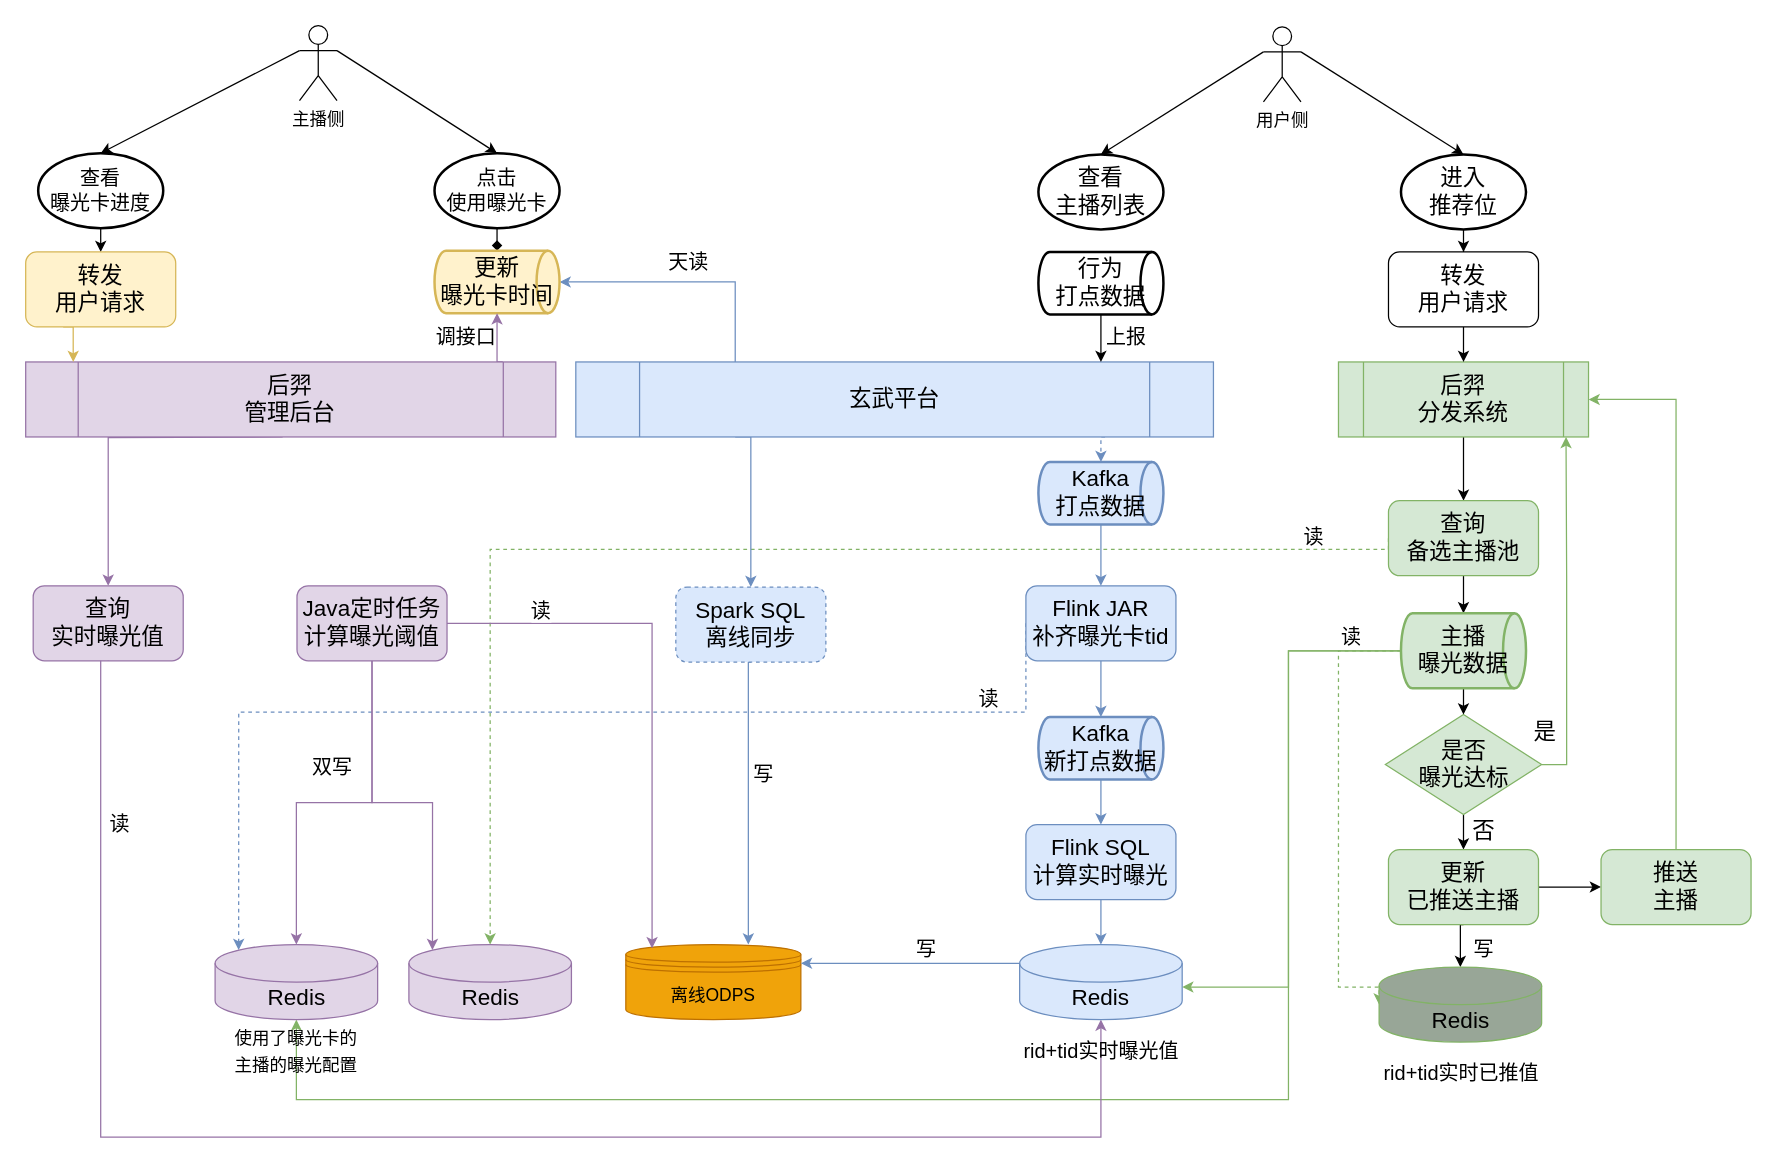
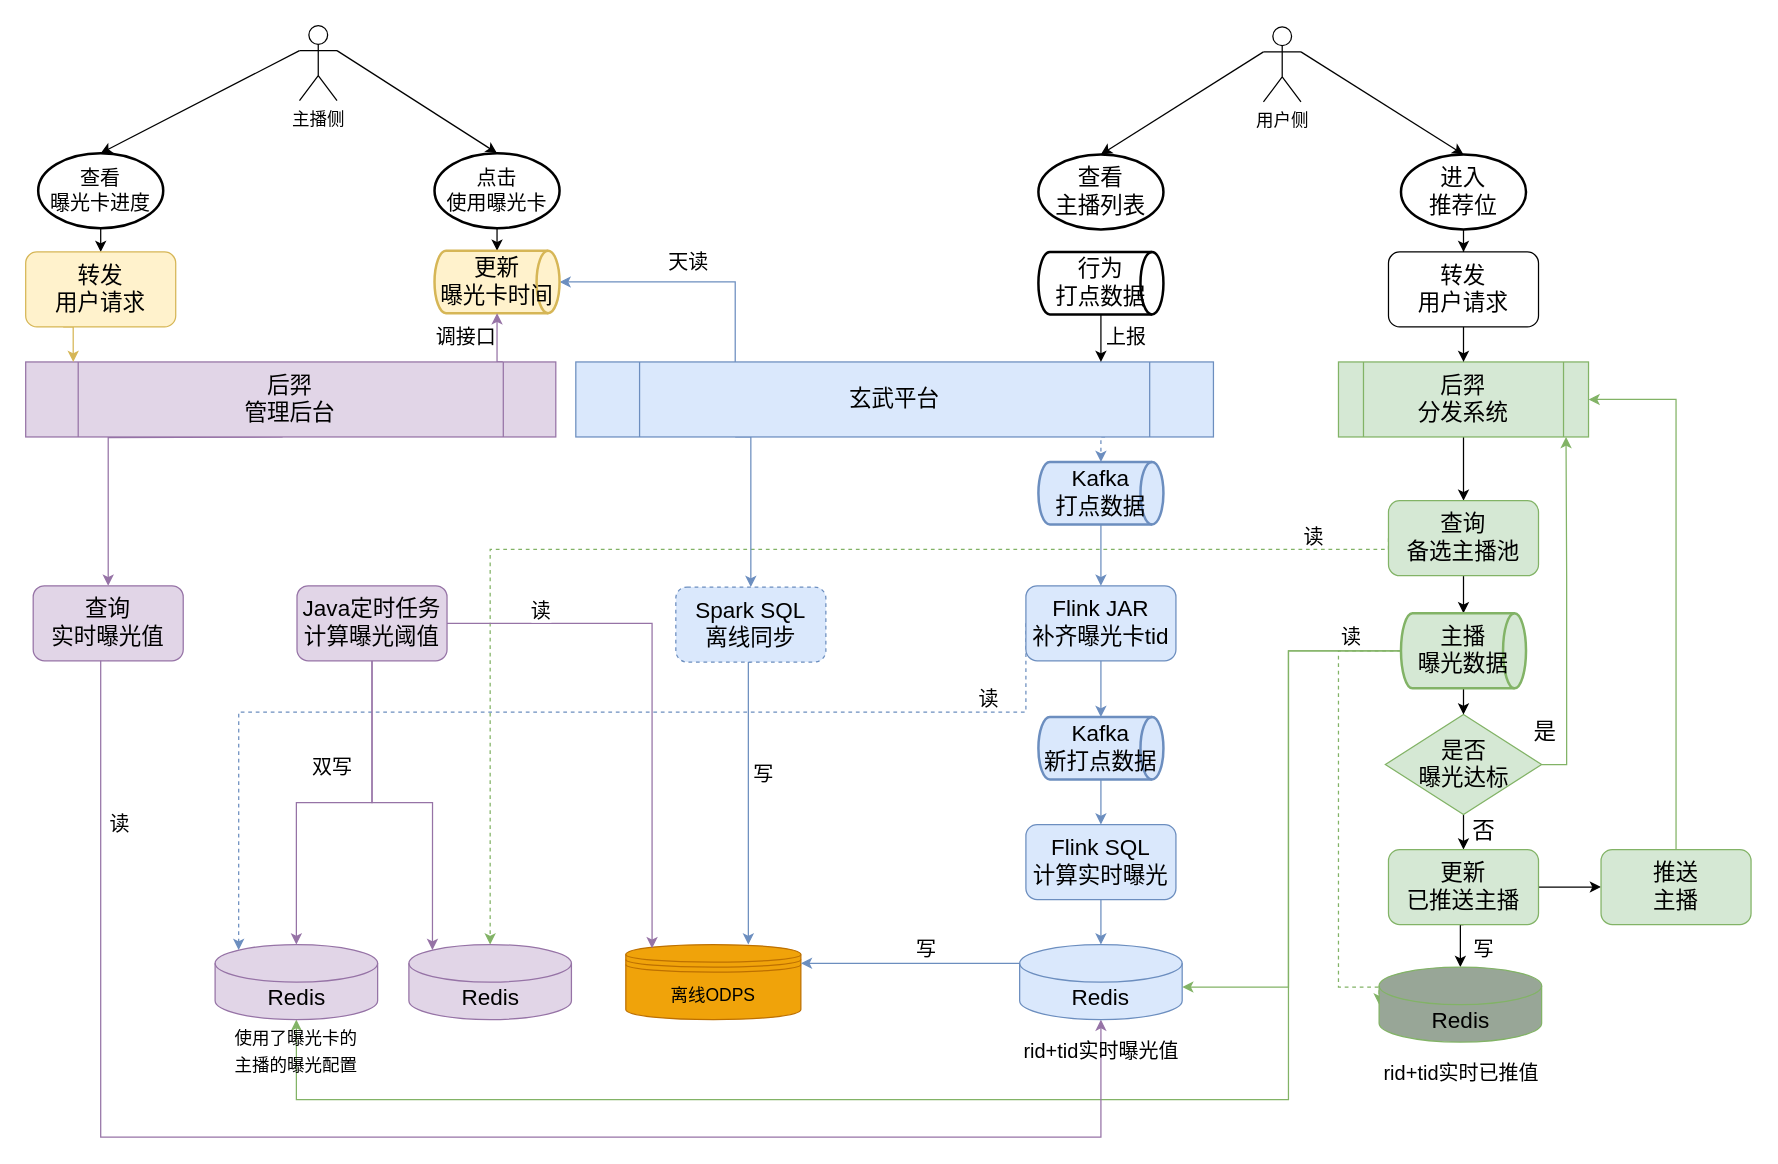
edge "点击使用曝光卡" -> "更新 曝光卡时间": arrowhead diamond -> classic
